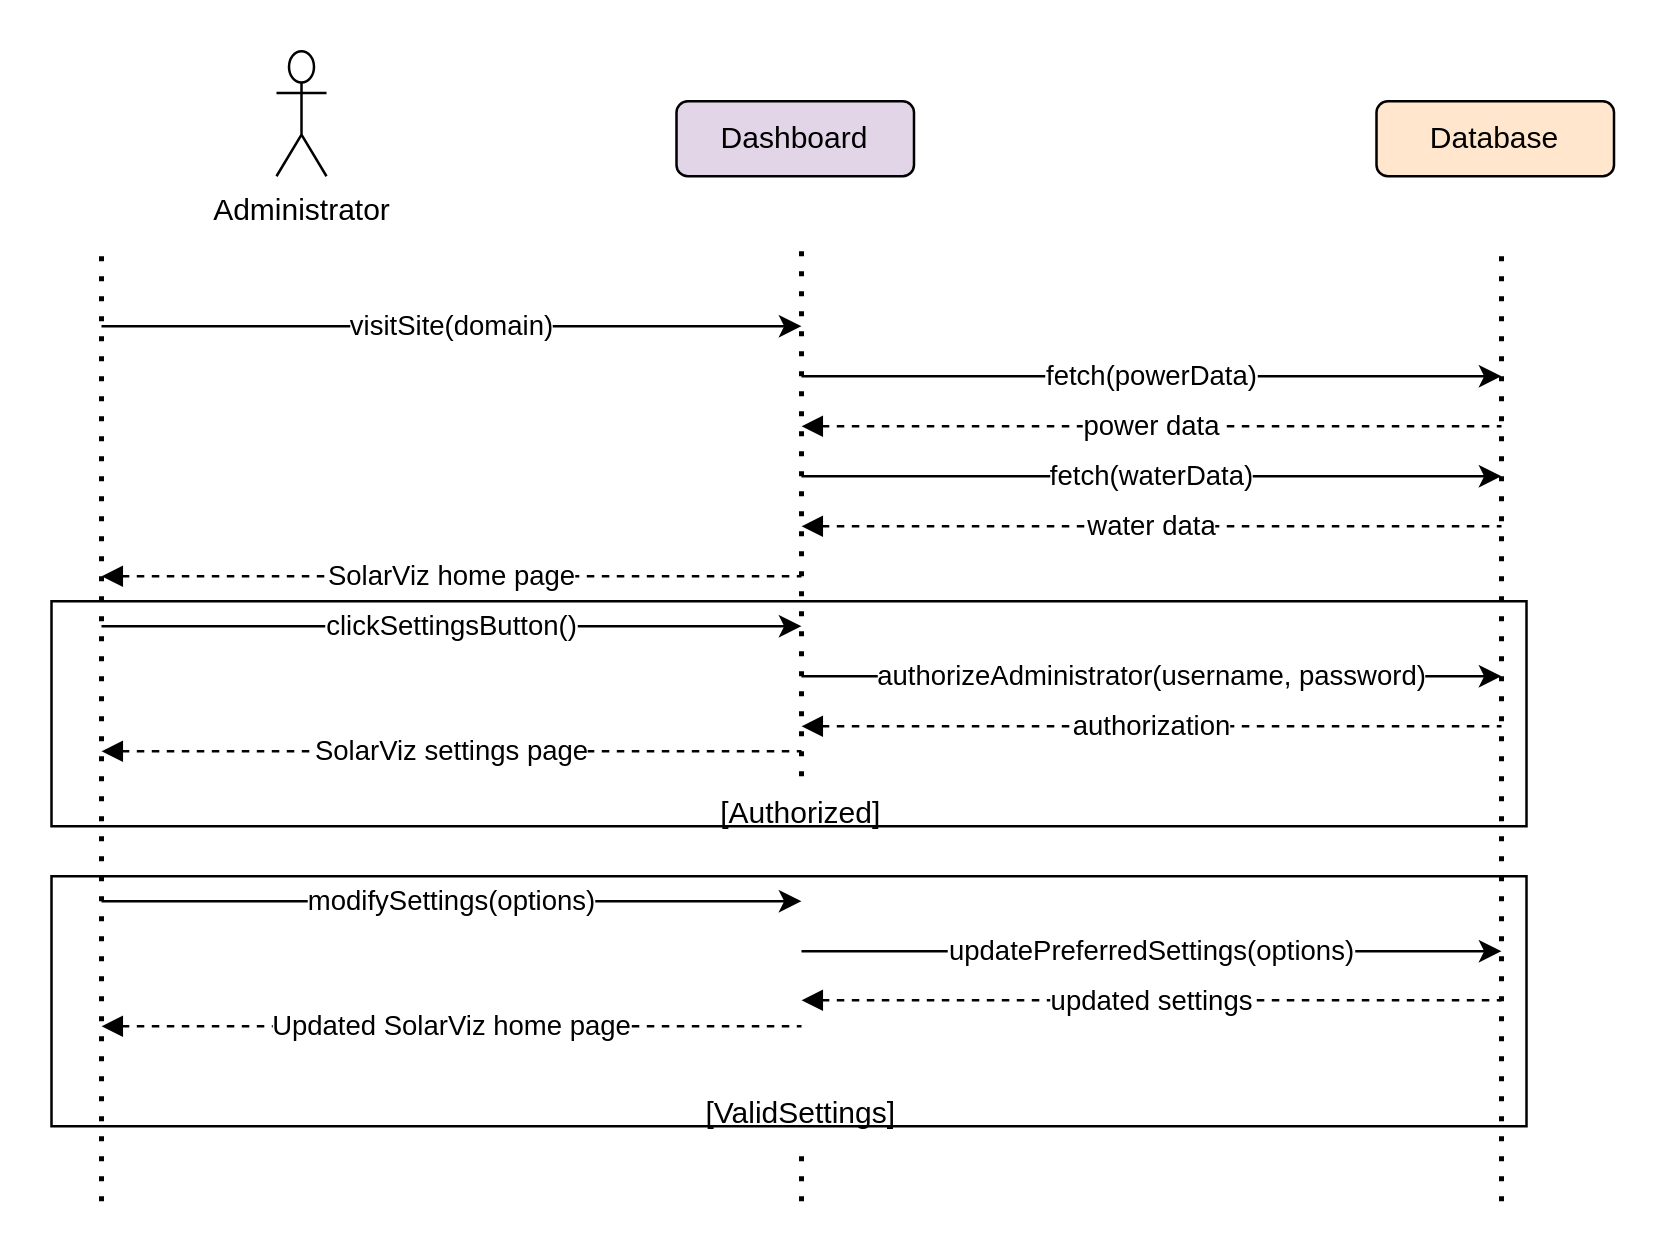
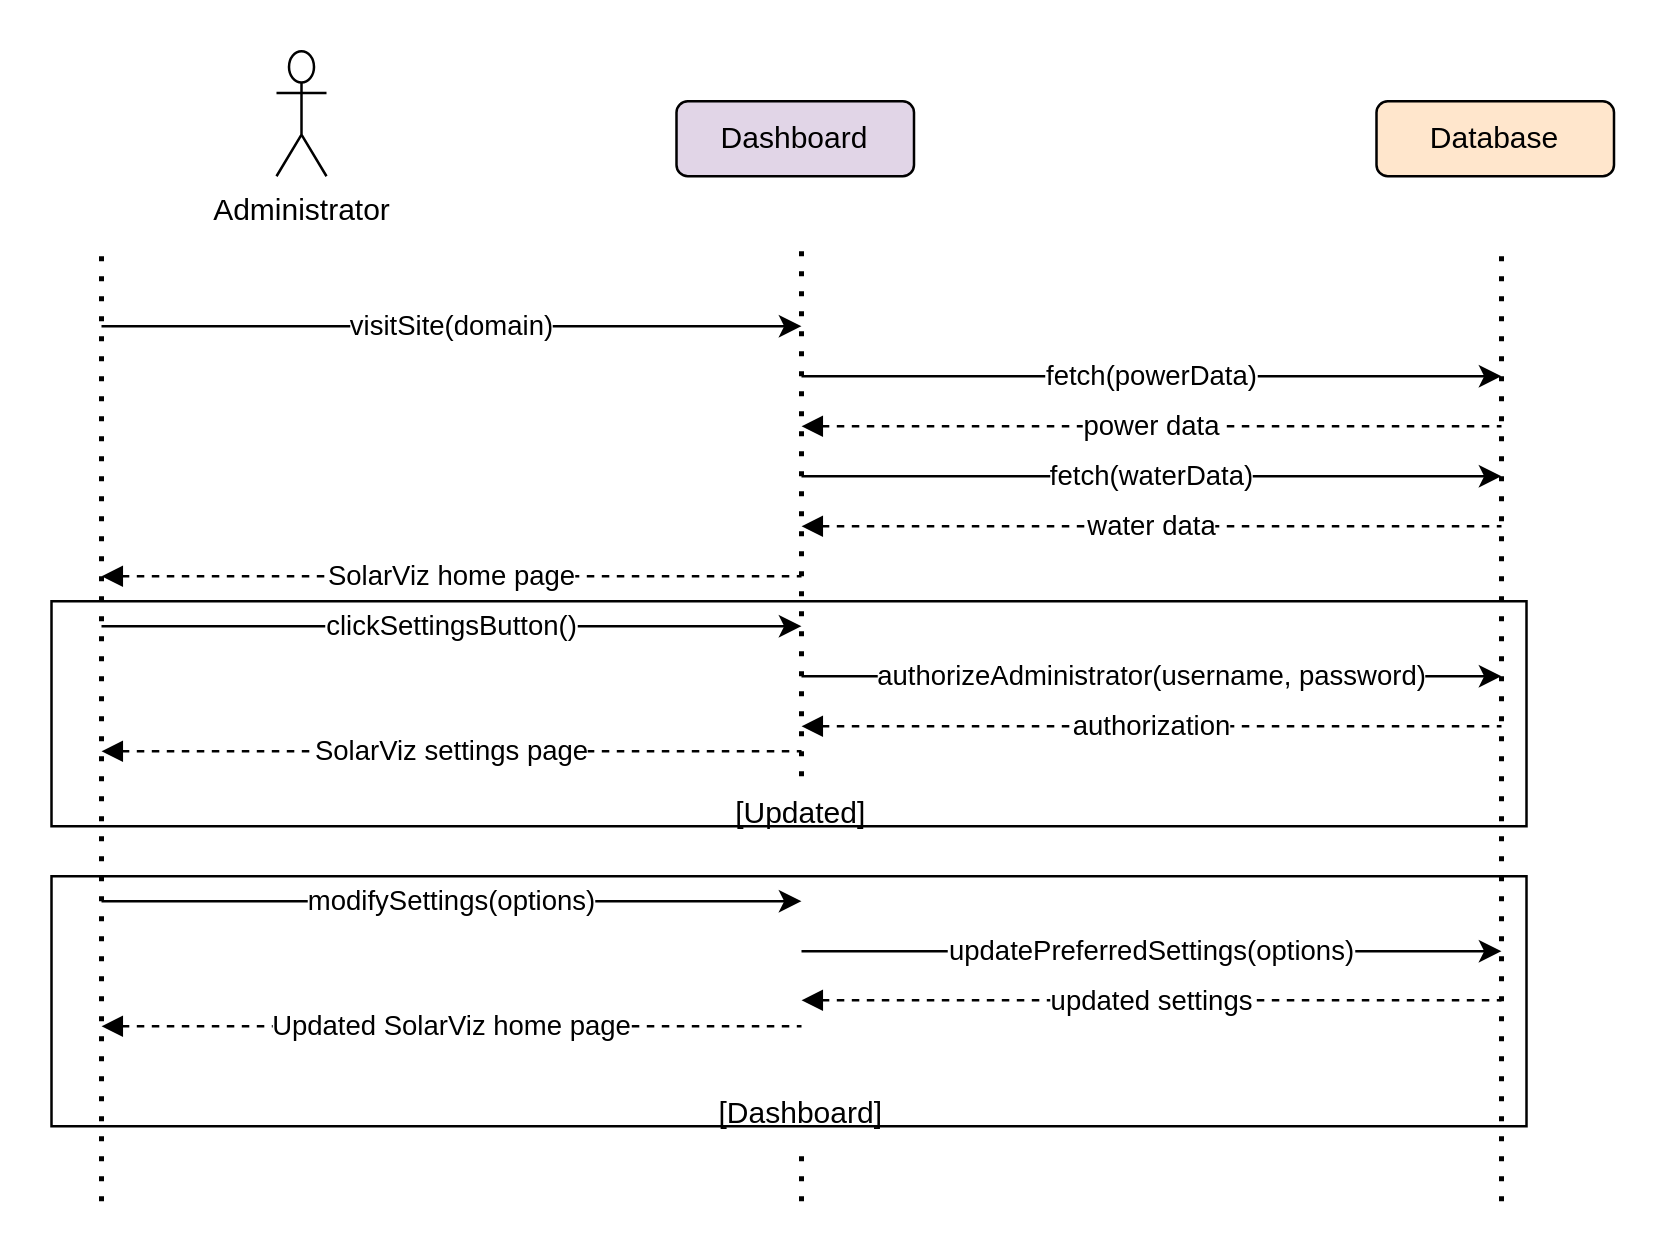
node "[Authorized]": label "[Authorized]" -> "[Updated]"
node "[ValidSettings]": label "[ValidSettings]" -> "[Dashboard]"
